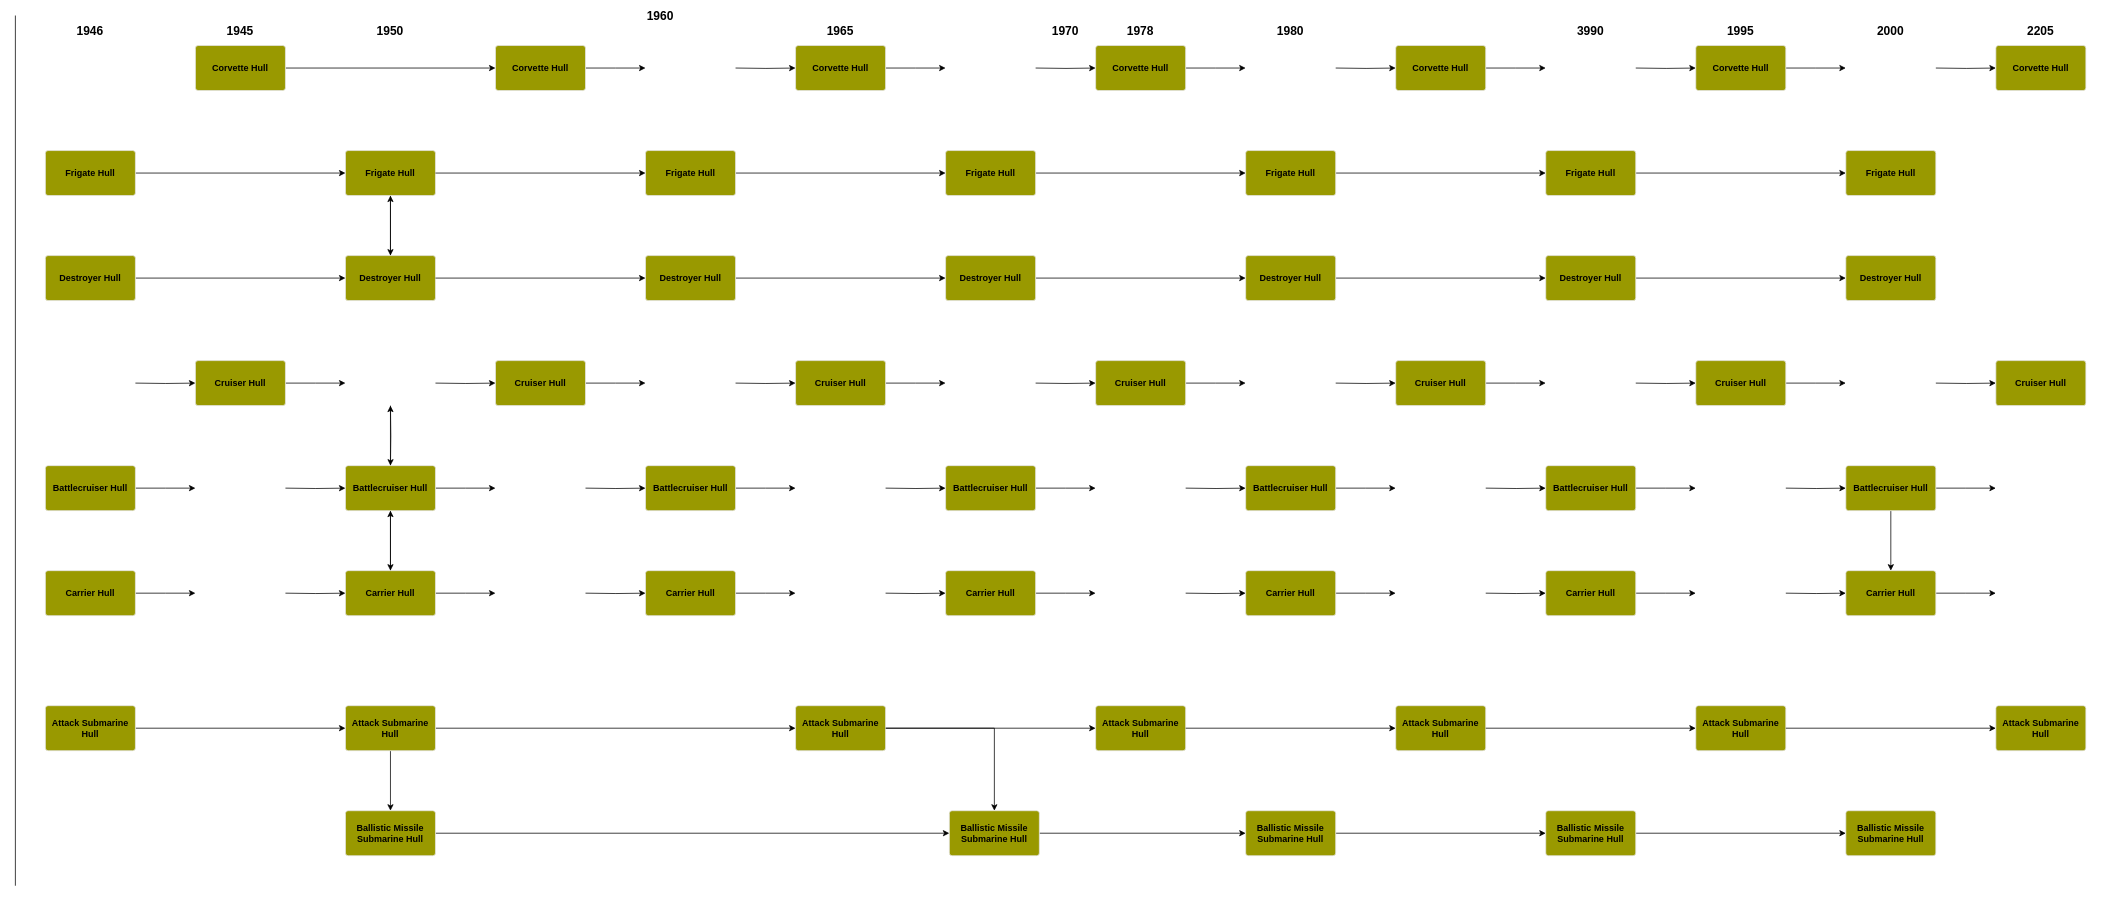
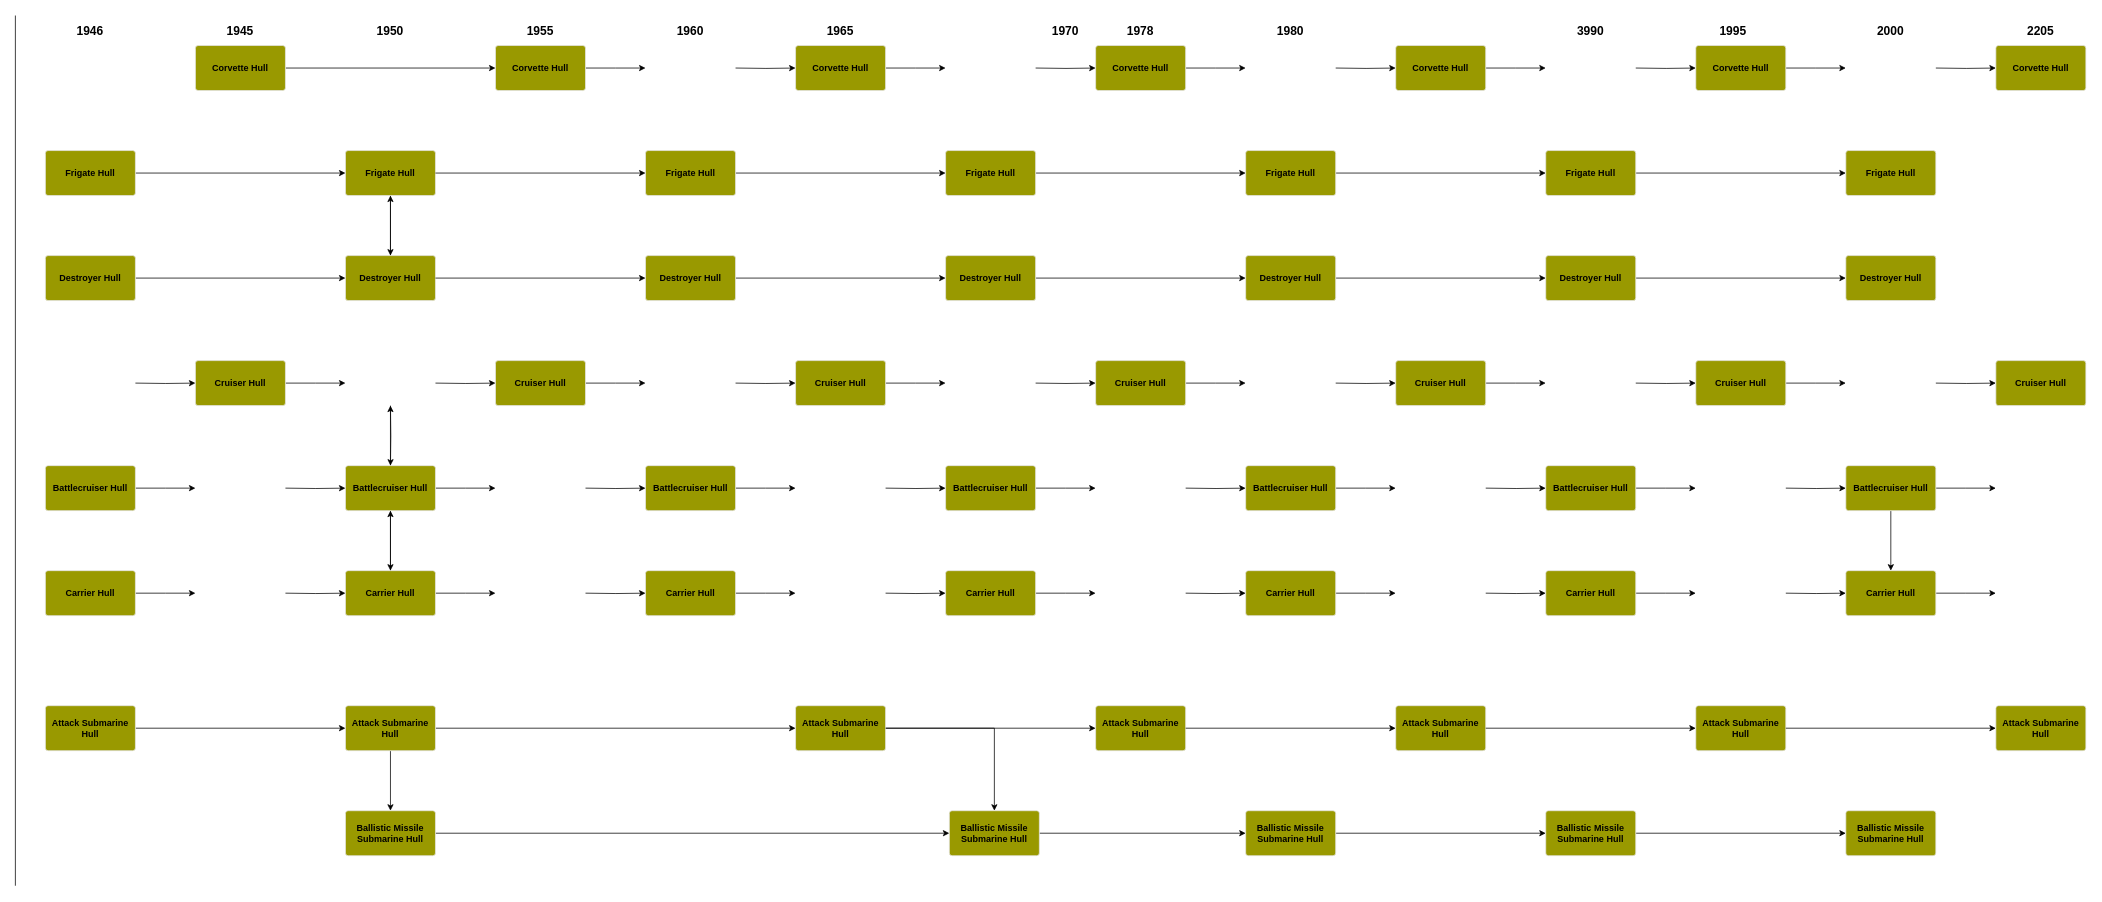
node "1960": moved (664, 14) -> (694, 29)
node "1955": added
node "1995": moved (1744, 29) -> (1737, 29)
